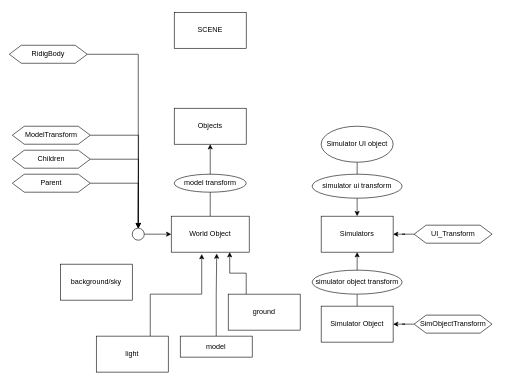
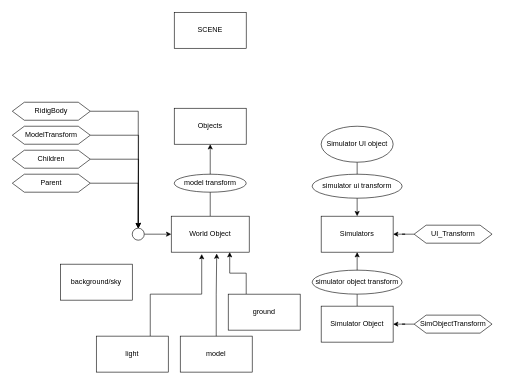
node "RidigBody": moved (48, 54) -> (51, 111)
node "model": size 72x21 -> 72x36
